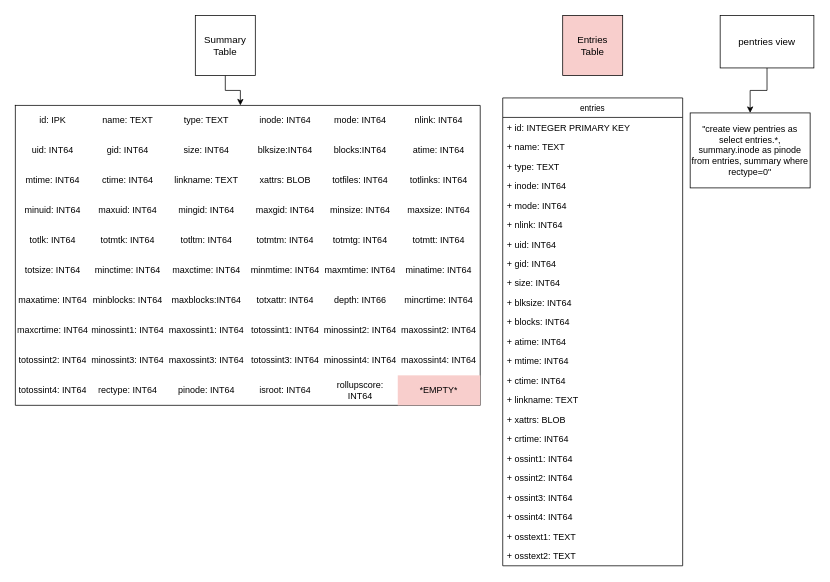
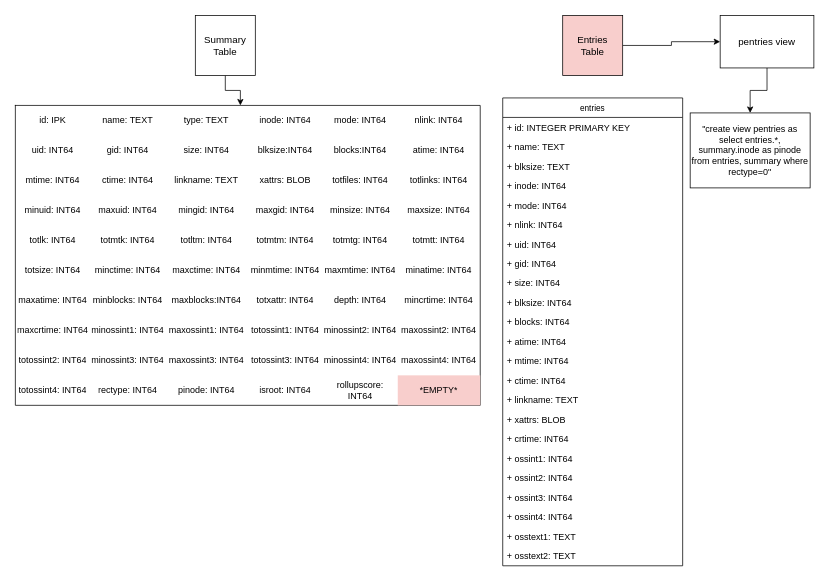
edge "Entries Table" -> "pentries view": added
node "+ type: TEXT": label "+ type: TEXT" -> "+ blksize: TEXT"
node "depth: INT66": label "depth: INT66" -> "depth: INT64"
